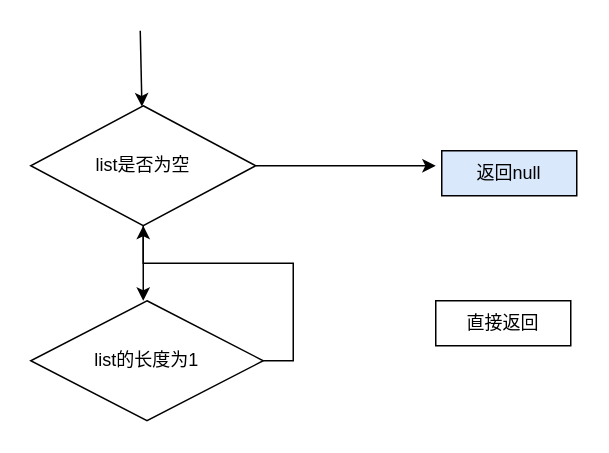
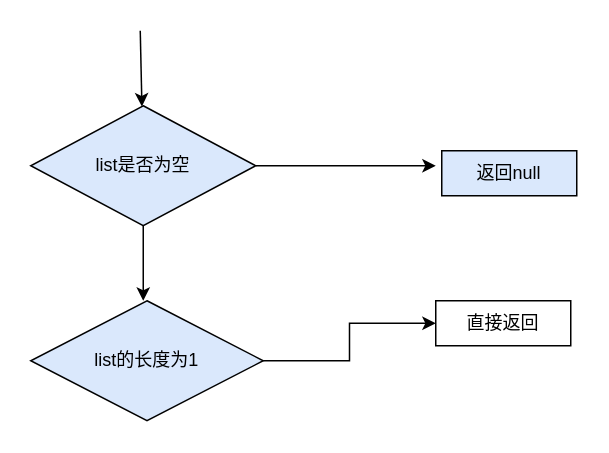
node "list是否为空": fillcolor #ffffff -> #dae8fc
edge "list的长度为1" -> "list是否为空": now "list的长度为1" -> "直接返回"
node "list的长度为1": fillcolor #ffffff -> #dae8fc
